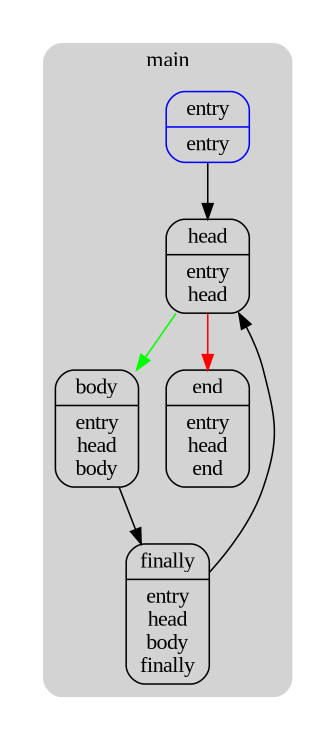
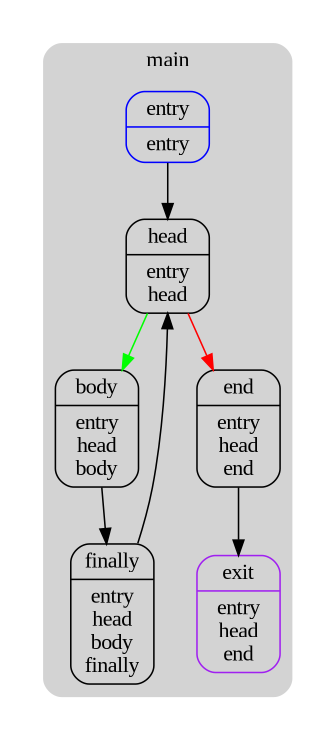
node "exit": added
